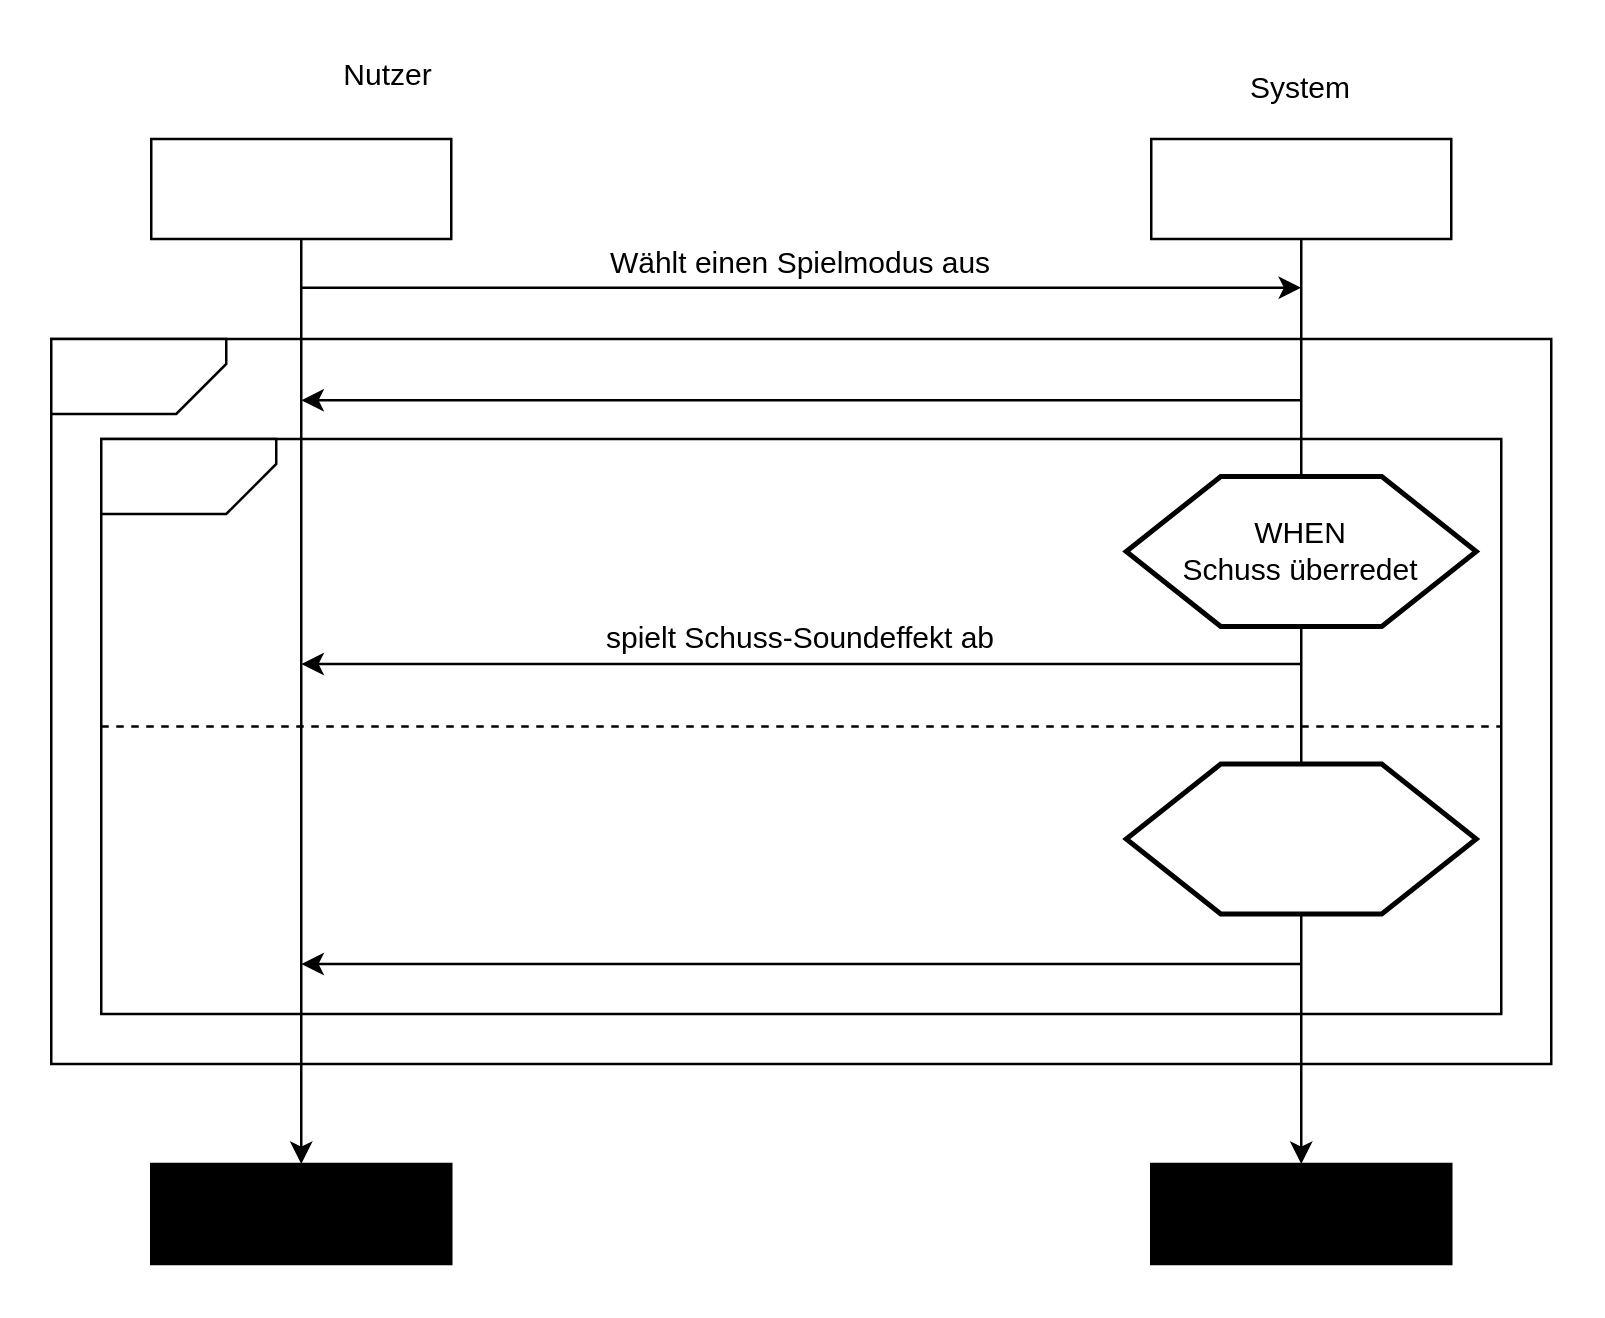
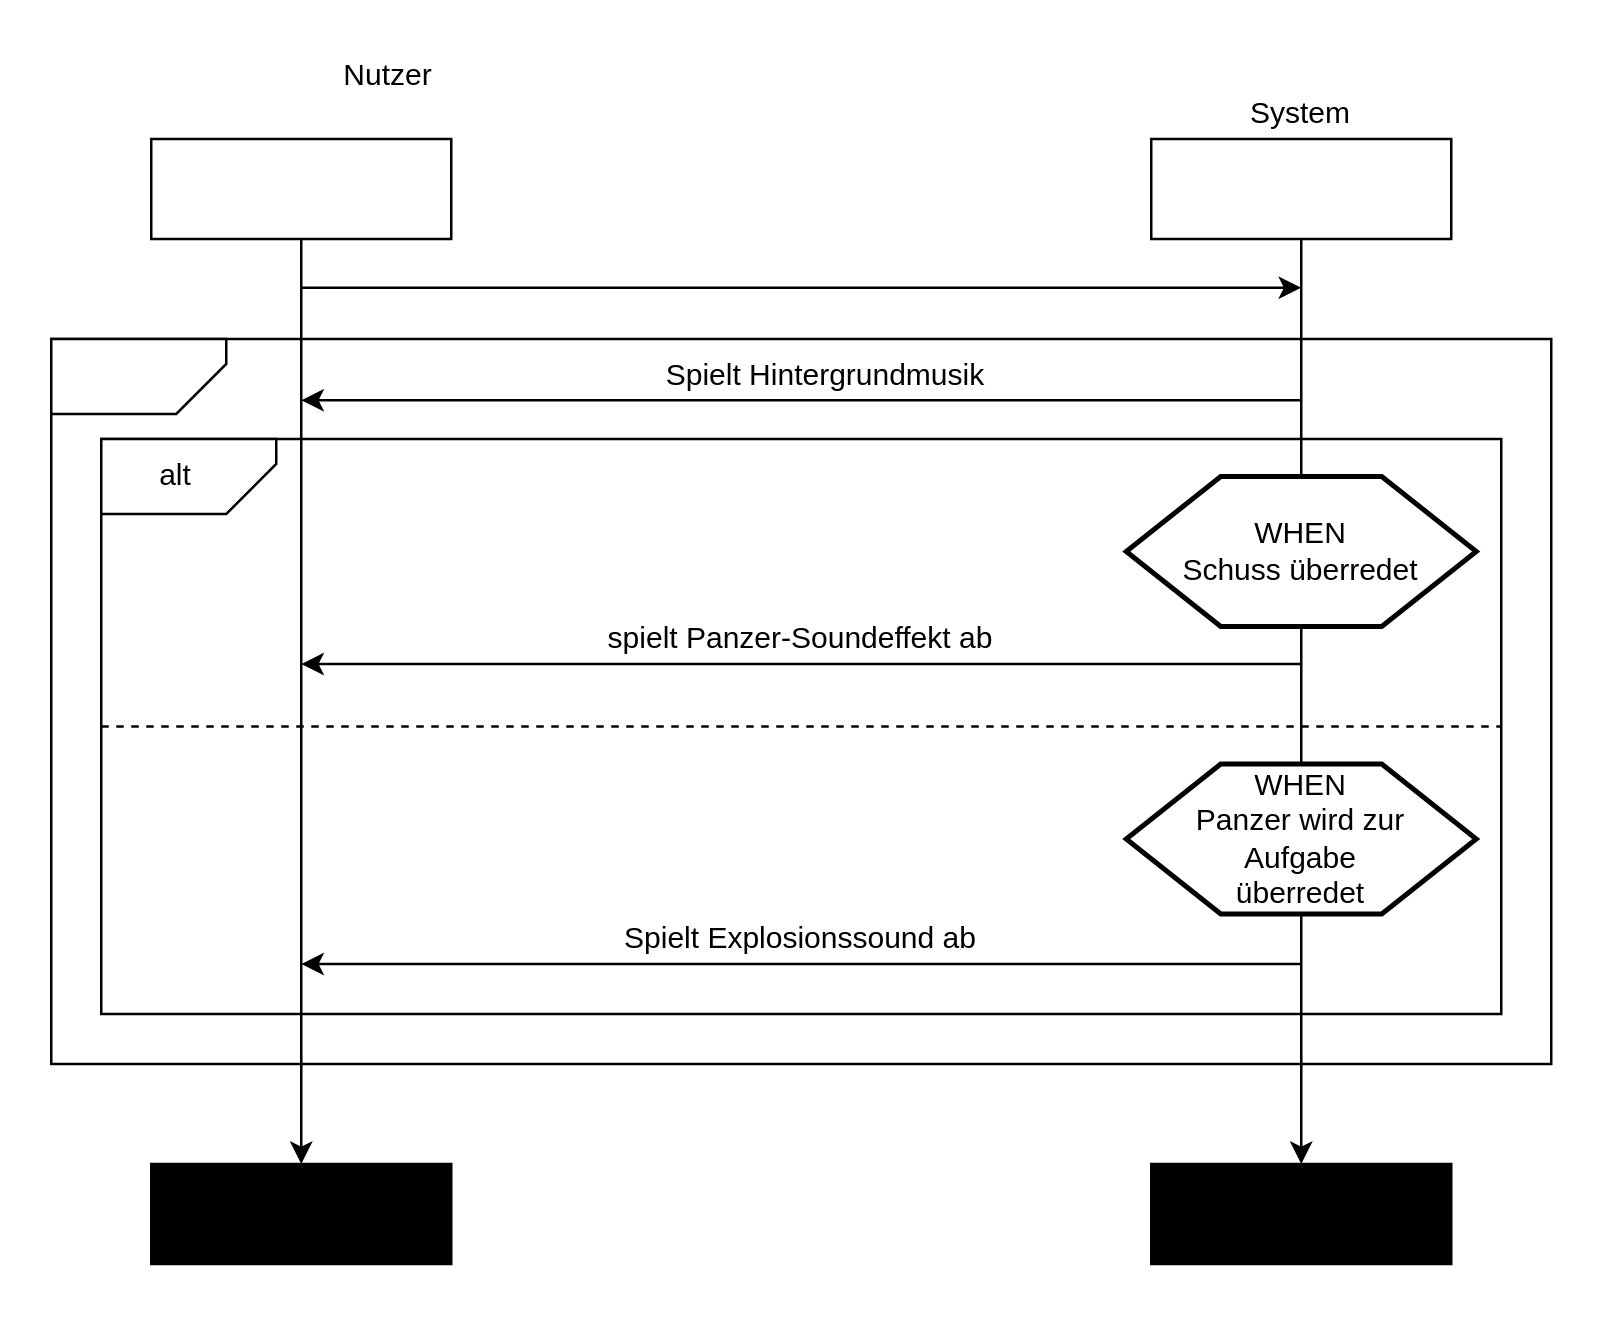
node "System": moved (1301, 89) -> (1301, 114)
node "Wählt einen Spielmodus aus": removed
node "Spielt Hintergrundmusik": added
node "alt": added
node "spielt Schuss-Soundeffekt ab": label "spielt Schuss-Soundeffekt ab" -> "spielt Panzer-Soundeffekt ab"
node "WHEN Panzer wird zur Aufgabe überredet": added
node "Spielt Explosionssound ab": added
